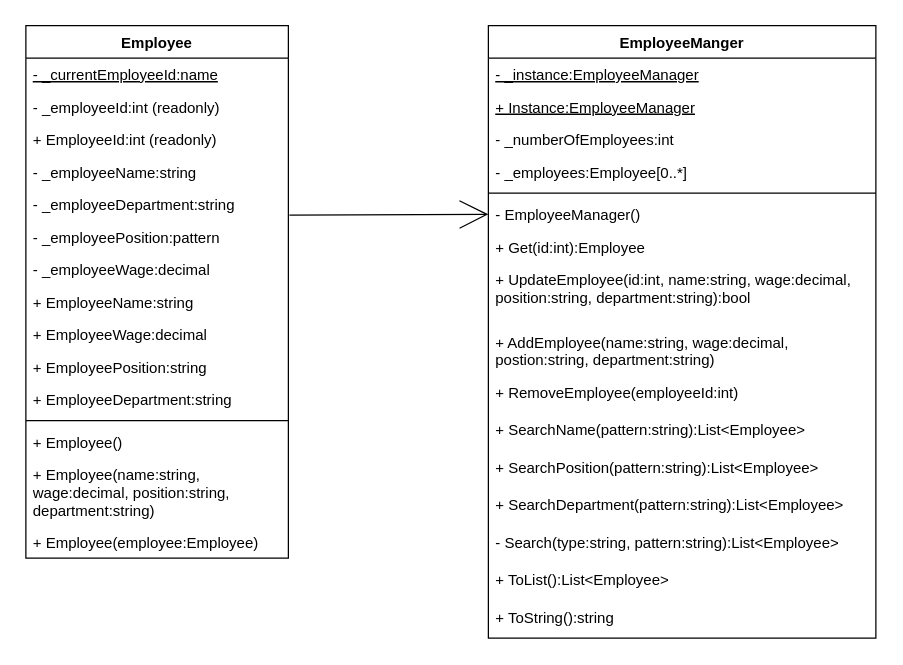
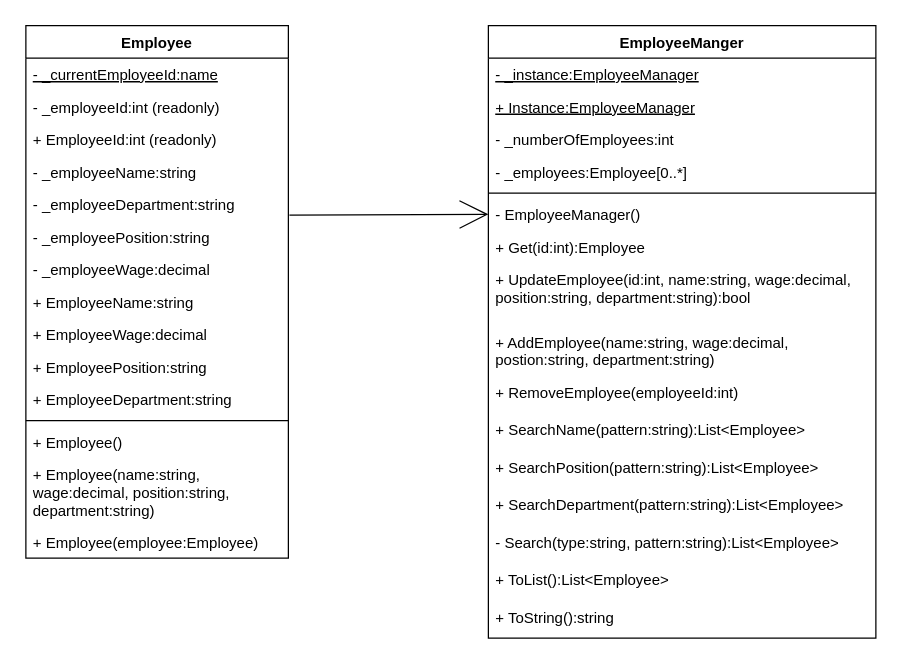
node "- _employeePosition:pattern": label "- _employeePosition:pattern" -> "- _employeePosition:string"
